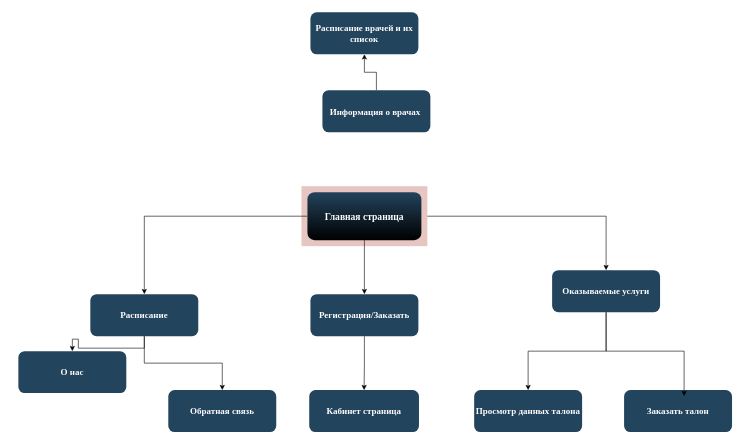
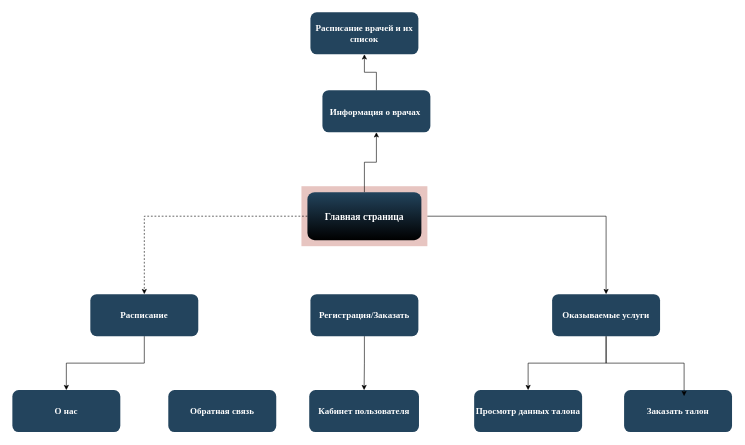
edge "Главная страница" -> "Информация о врачах": added
edge "Главная страница" -> "Расписание": style solid -> dashed
edge "Главная страница" -> "Регистрация/Заказать": removed
node "Оказываемые услуги": moved (606, 291) -> (606, 315)
node "О нас": moved (72, 372) -> (66, 411)
edge "Расписание" -> "Обратная связь": removed
node "Кабинет страница": label "Кабинет страница" -> "Кабинет пользователя"
